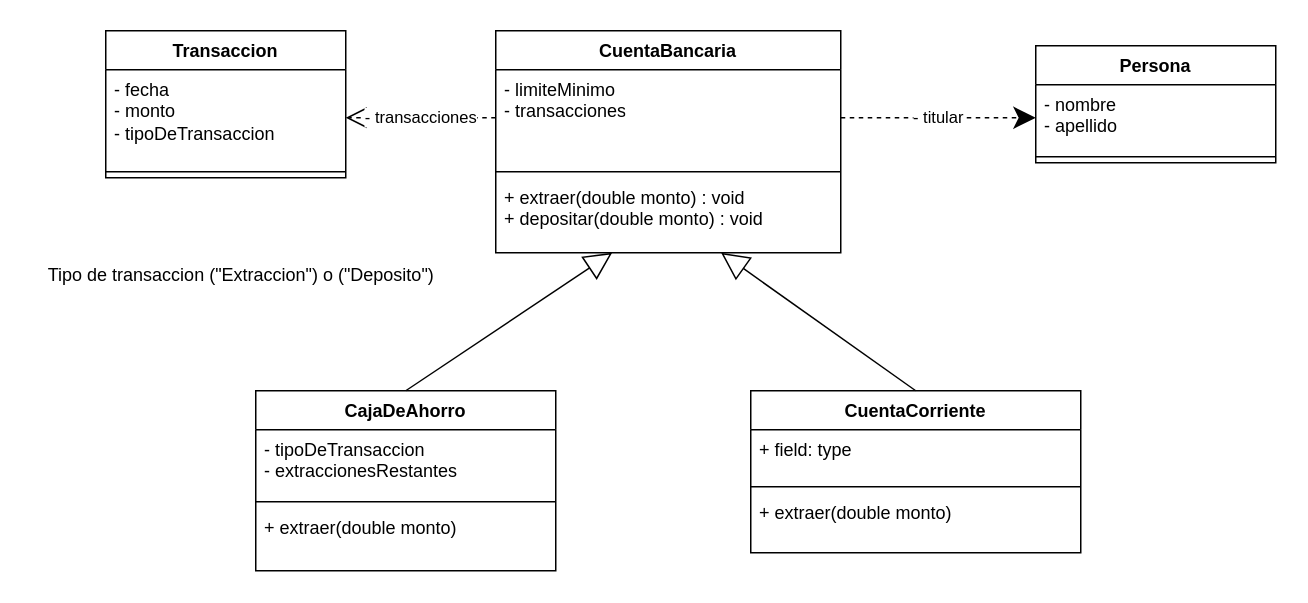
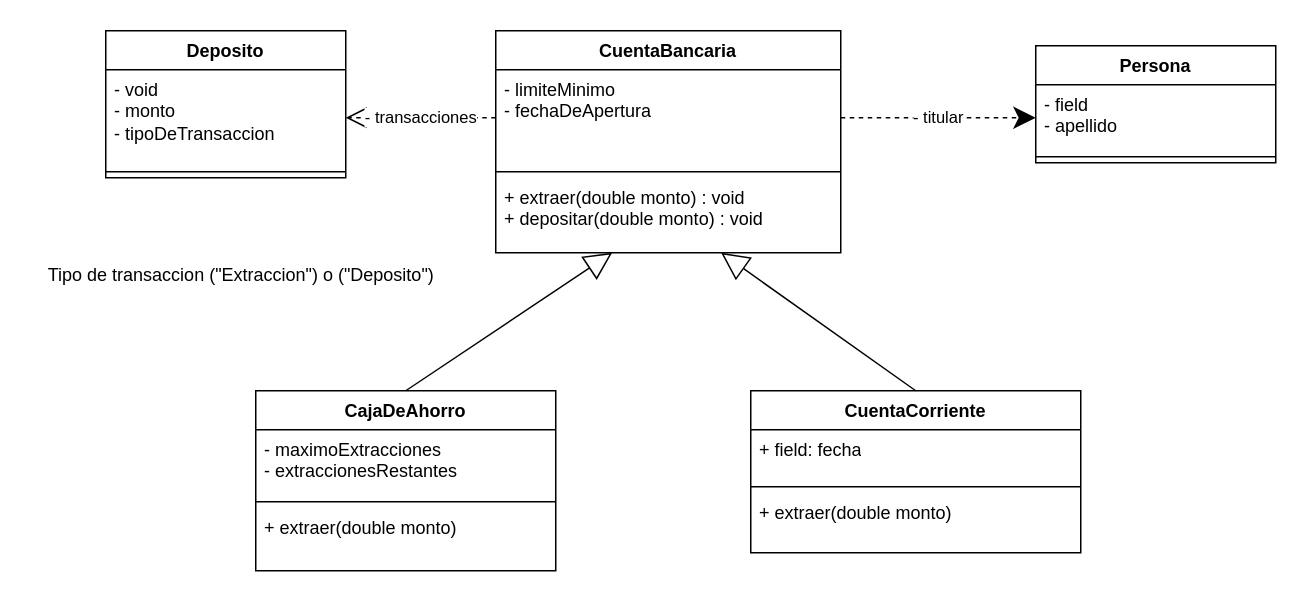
node "Transaccion": label "Transaccion" -> "Deposito"
node "- limiteMinimo - transacciones": label "- limiteMinimo - transacciones" -> "- limiteMinimo - fechaDeApertura"
node "- fecha - monto - tipoDeTransaccion": label "- fecha - monto - tipoDeTransaccion" -> "- void - monto - tipoDeTransaccion"
node "- nombre - apellido": label "- nombre - apellido" -> "- field - apellido"
node "+ field: type": label "+ field: type" -> "+ field: fecha"
node "- tipoDeTransaccion - extraccionesRestantes": label "- tipoDeTransaccion - extraccionesRestantes" -> "- maximoExtracciones - extraccionesRestantes"
